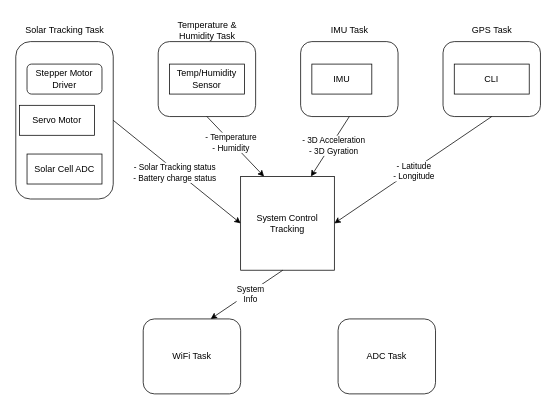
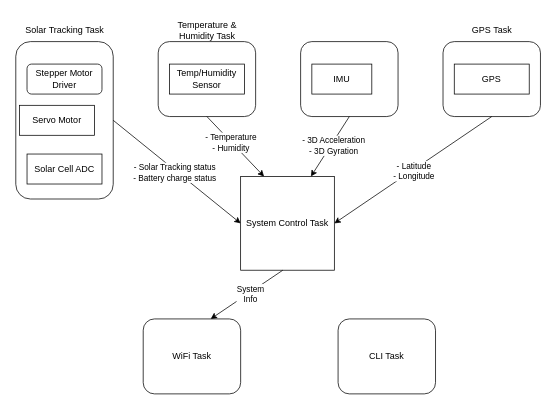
node "IMU Task": removed
node "CLI": label "CLI" -> "GPS"
node "System Control Tracking": label "System Control Tracking" -> "System Control Task"
node "ADC Task": label "ADC Task" -> "CLI Task"
